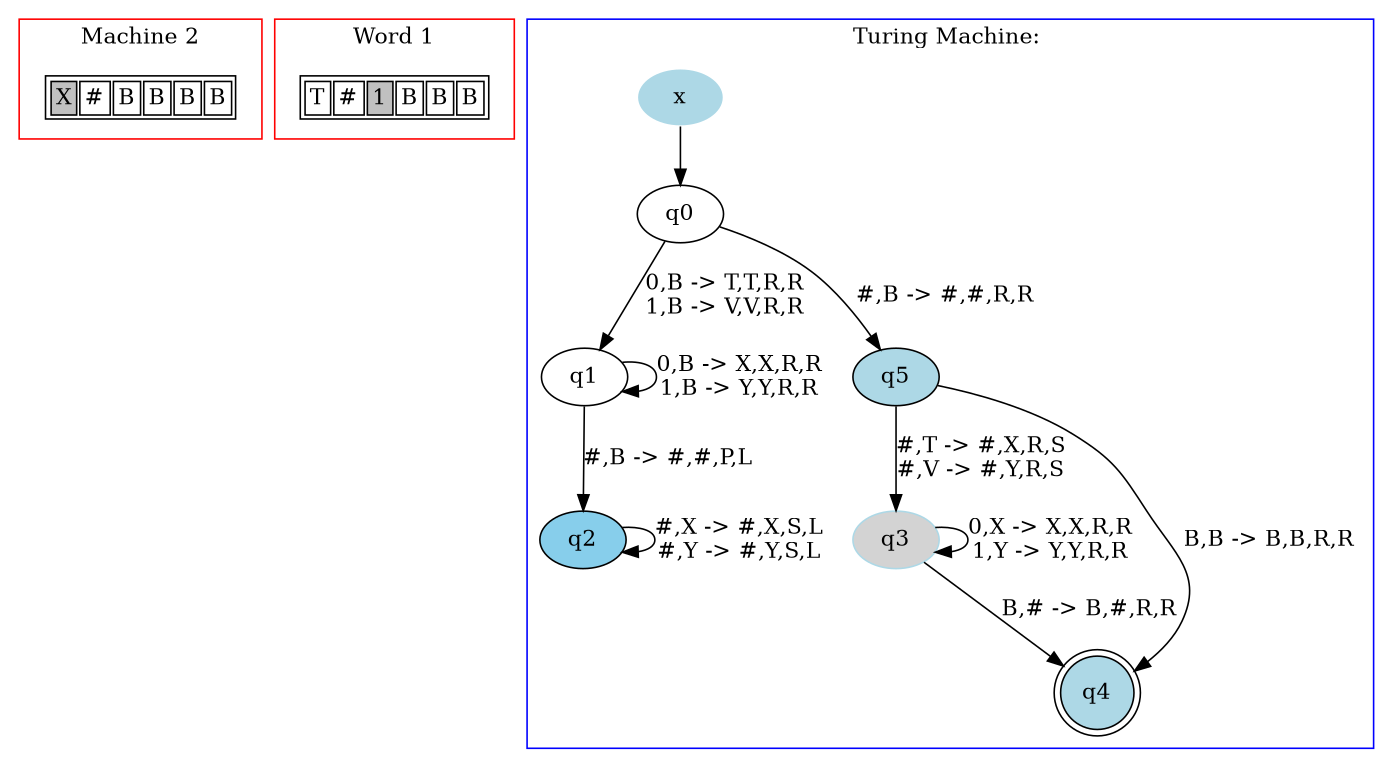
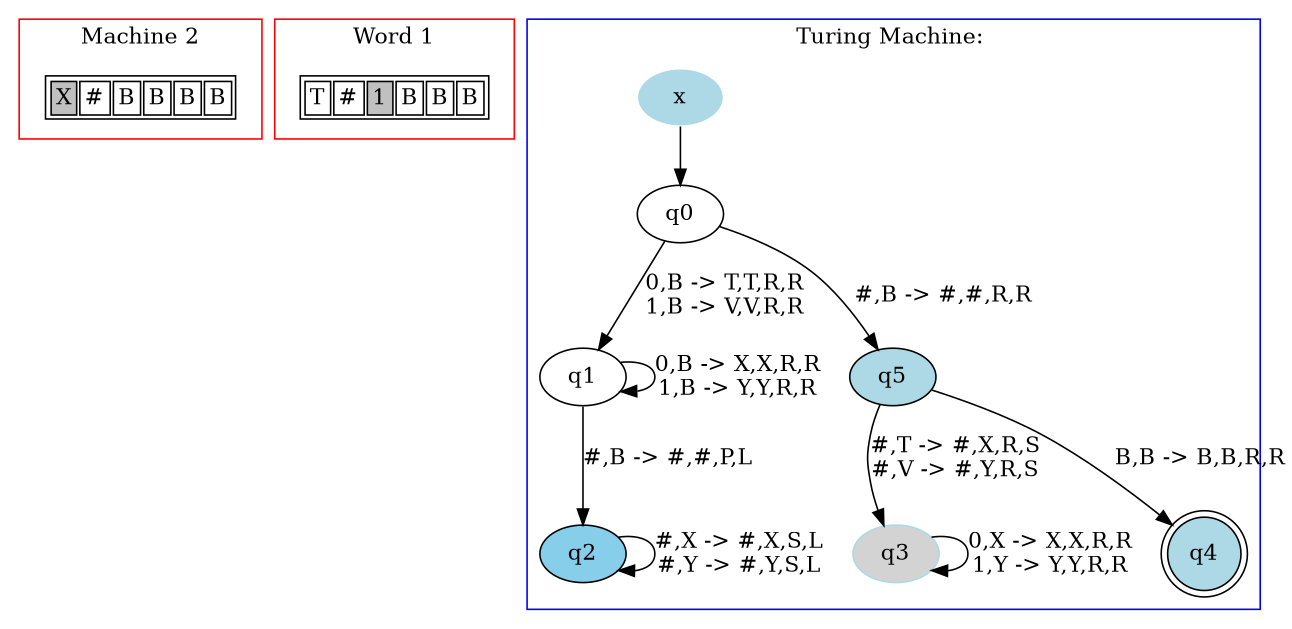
edge "q3" -> "q4": removed, label "B,# -> B,#,R,R"
